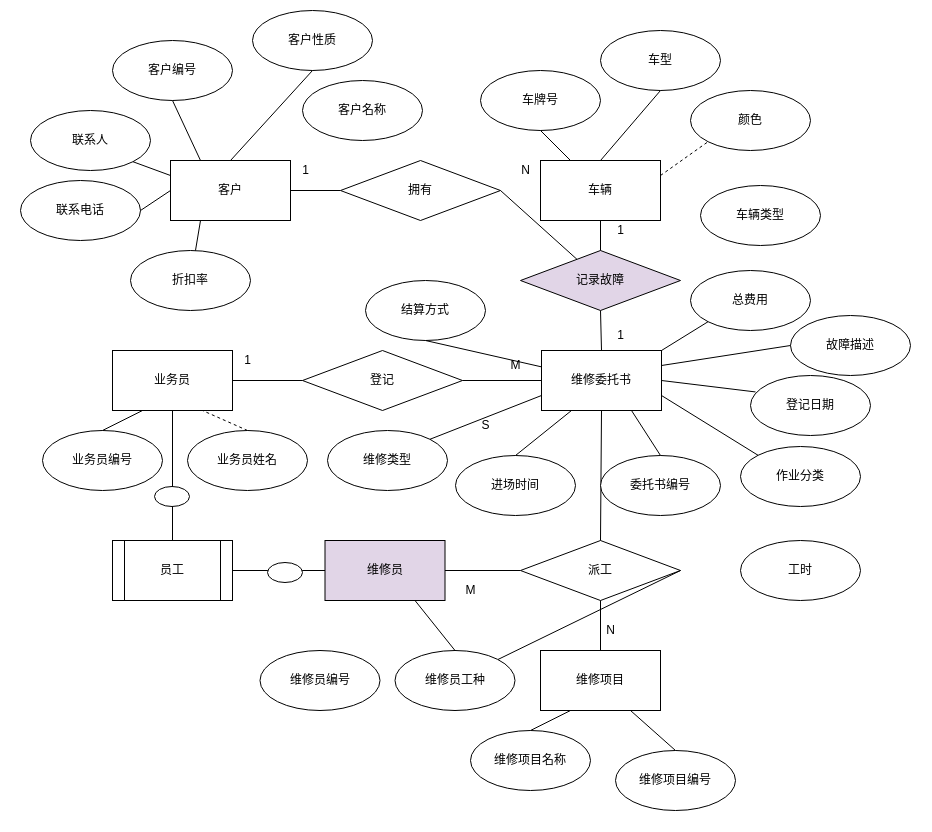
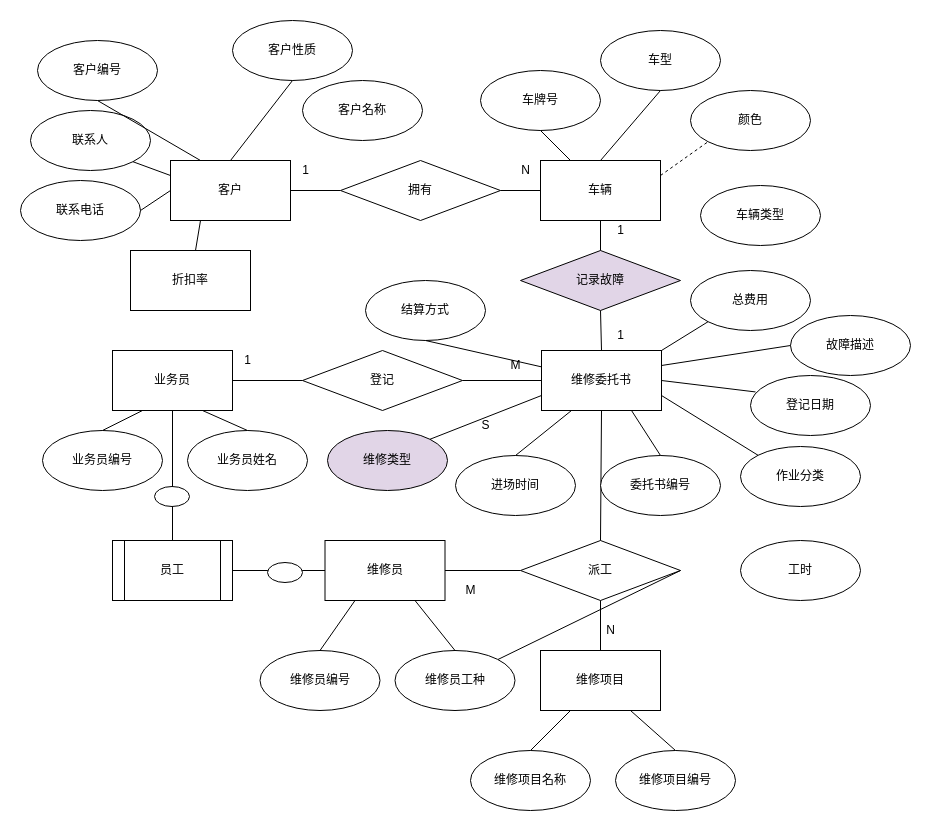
node "客户性质": moved (313, 41) -> (293, 51)
node "客户编号": moved (173, 71) -> (98, 71)
edge "拥有" -- "记录故障": now "拥有" -- "车辆"
node "折扣率": shape ellipse -> rectangle
edge "业务员" -- "业务员姓名": style dashed -> solid
node "维修类型": fillcolor #ffffff -> #e1d5e7
node "维修员": fillcolor #e1d5e7 -> #ffffff
edge "维修员" -- "维修员编号": added
node "维修项目名称": moved (531, 761) -> (531, 781)
